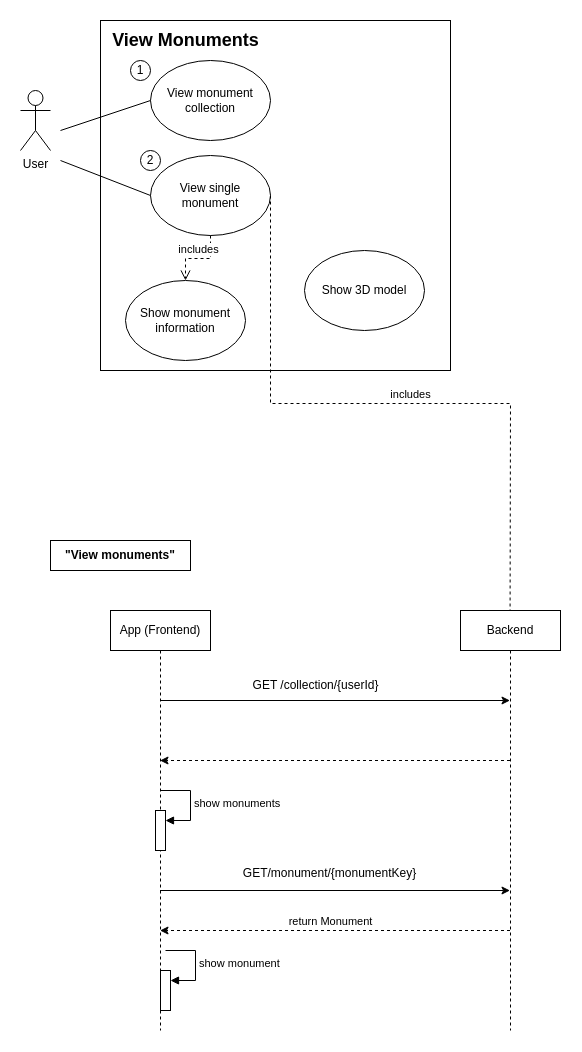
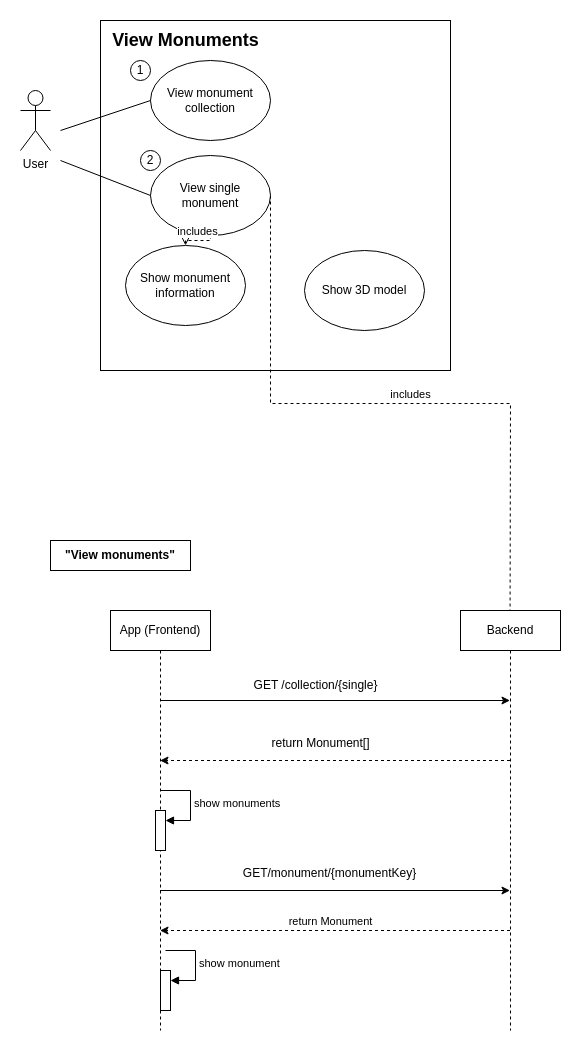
node "Show monument information": moved (186, 321) -> (186, 286)
node "GET /collection/{userId}": label "GET /collection/{userId}" -> "GET /collection/{single}"
node "return Monument[]": added
